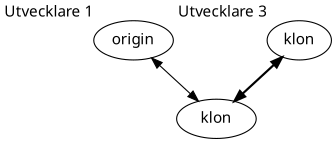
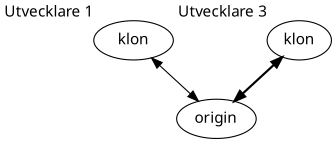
node "origin Utvecklare 1": label "origin Utvecklare 1" -> "klon Utvecklare 1"
node "klon": label "klon" -> "origin"
